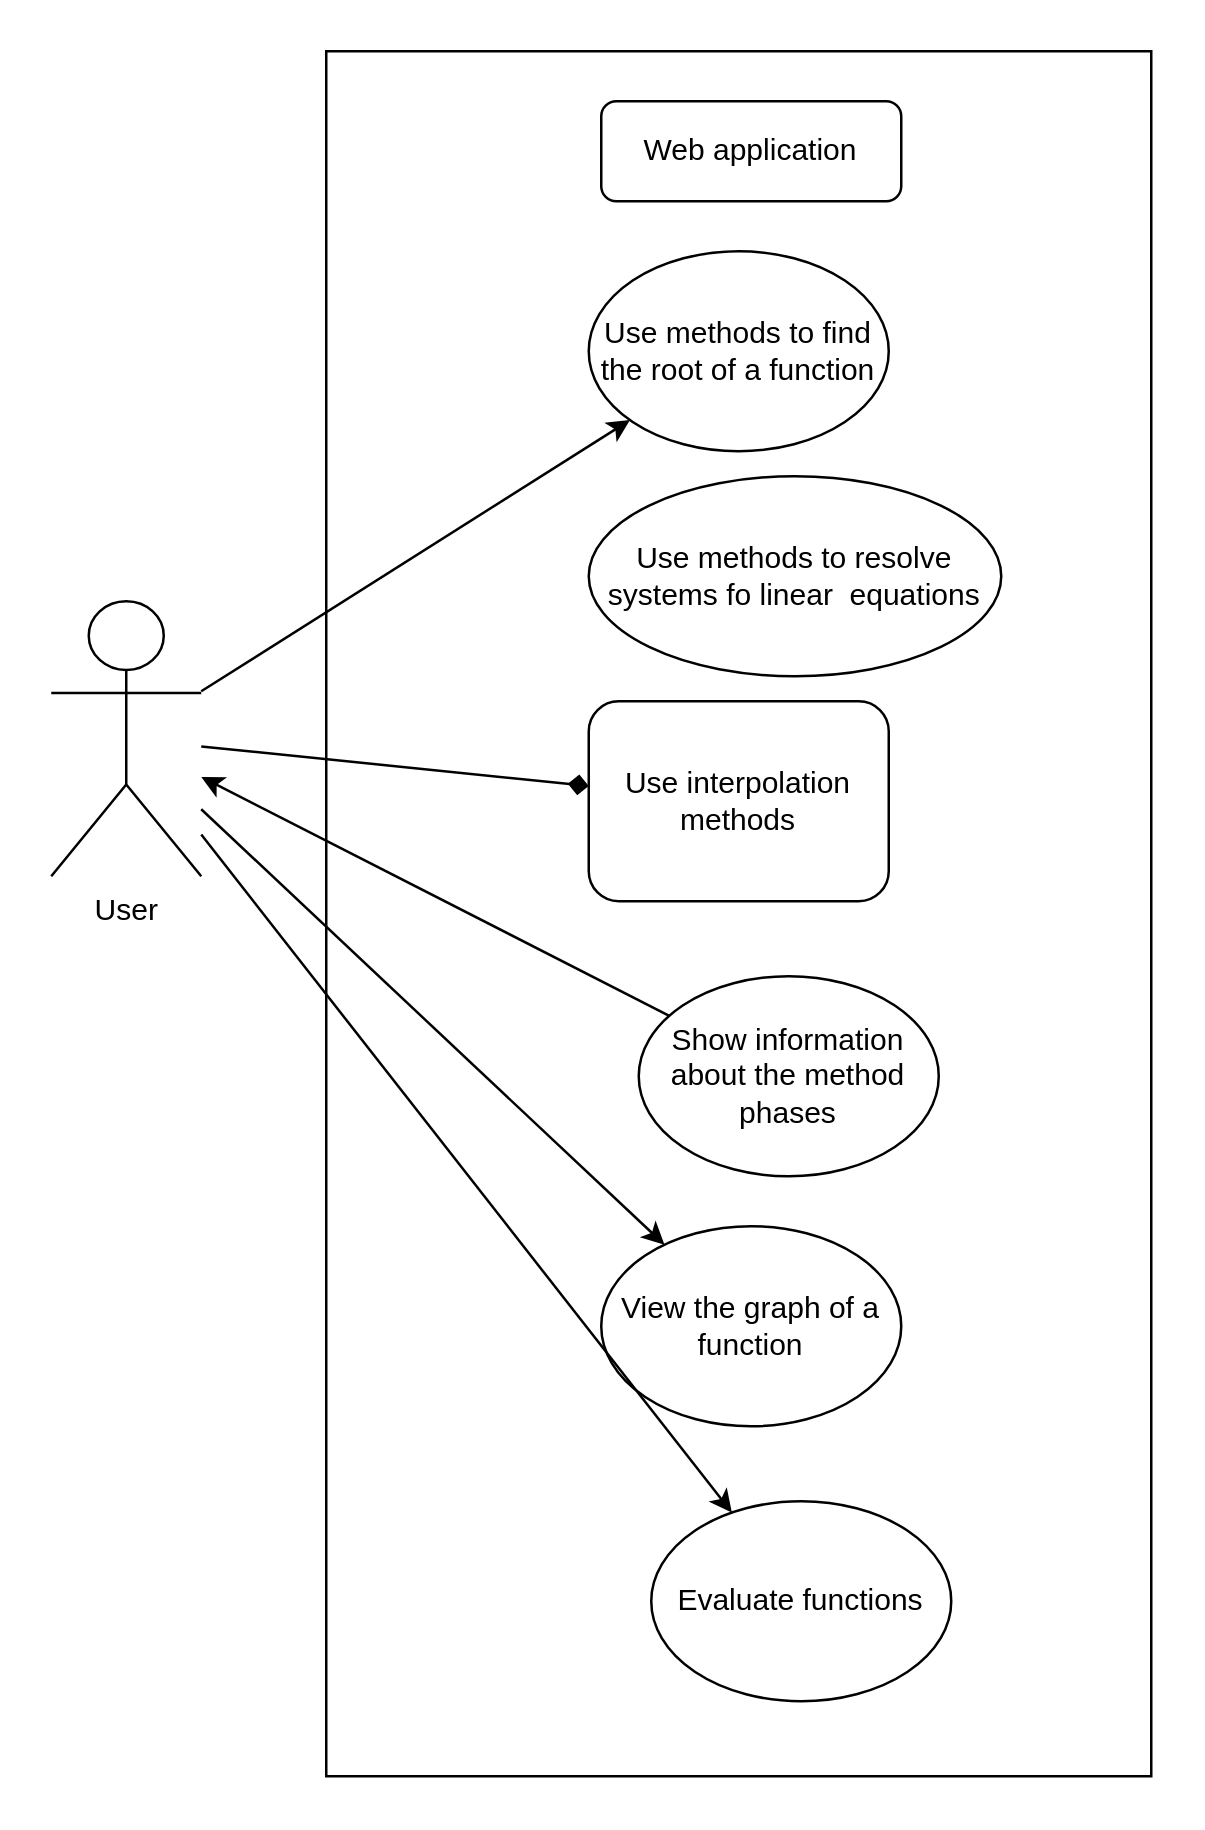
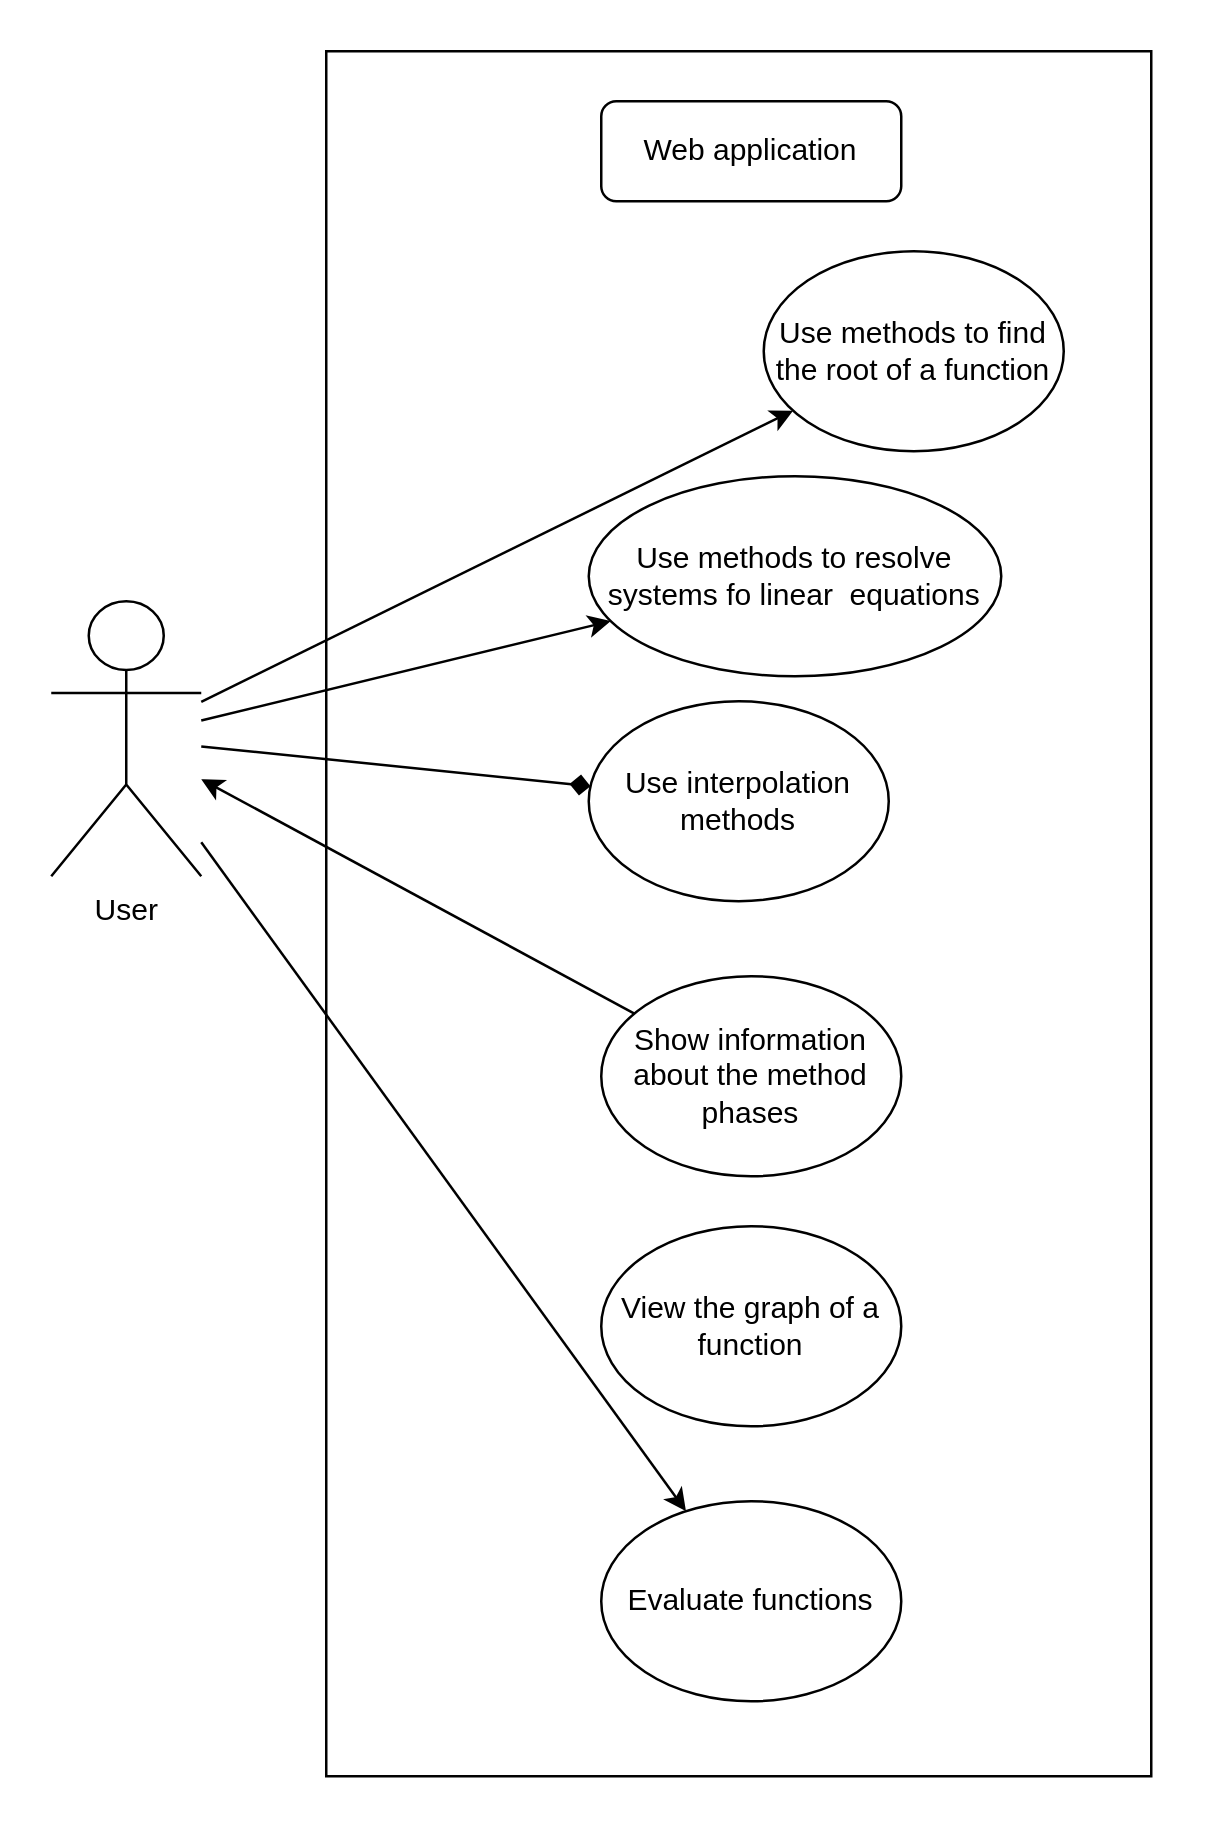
node "Use methods to find the root of a function": moved (739, 351) -> (914, 351)
edge "User" -> "Use methods to resolve systems fo linear equations": added
node "Use interpolation methods": shape rounded rectangle -> ellipse
edge "User" -> "View the graph of a function": removed
node "Show information about the method phases": moved (789, 1076) -> (751, 1076)
node "Evaluate functions": moved (801, 1601) -> (751, 1601)
